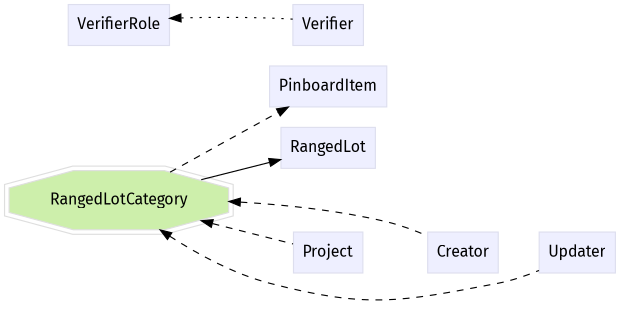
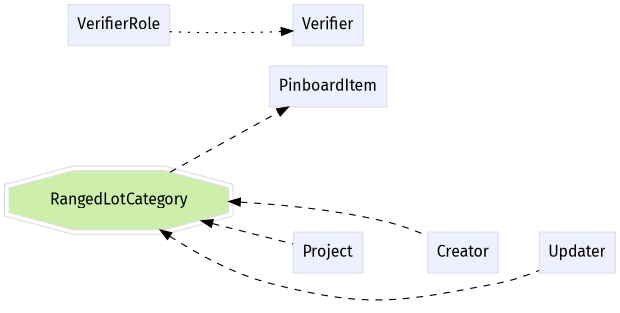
edge "Verifier" -> "VerifierRole": reversed
node "RangedLot": removed
